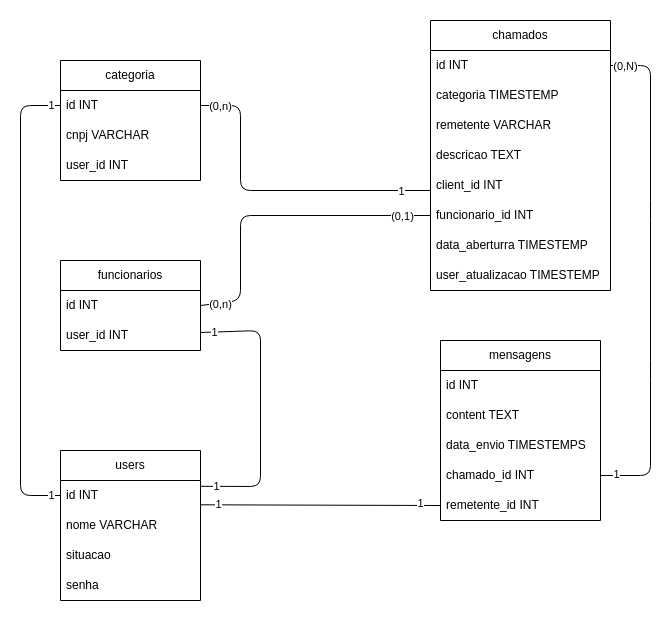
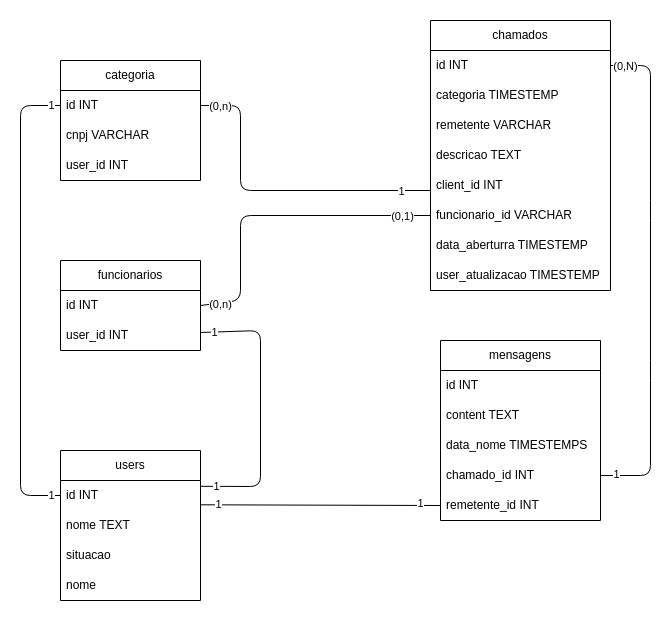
node "funcionario_id INT": label "funcionario_id INT" -> "funcionario_id VARCHAR"
node "data_envio TIMESTEMPS": label "data_envio TIMESTEMPS" -> "data_nome TIMESTEMPS"
node "nome VARCHAR": label "nome VARCHAR" -> "nome TEXT"
node "senha": label "senha" -> "nome"
